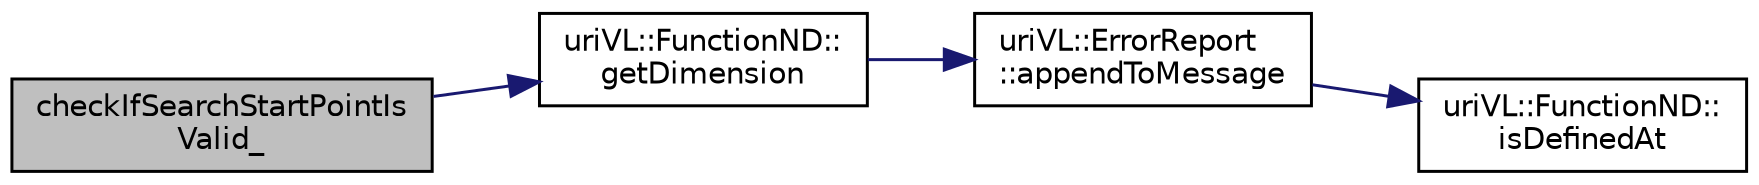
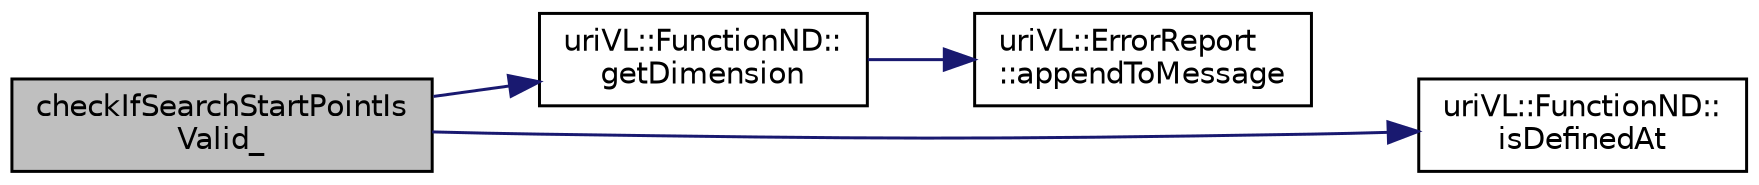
edge "uriVL::ErrorReport ::appendToMessage" -> "uriVL::FunctionND:: isDefinedAt": now "checkIfSearchStartPointIs Valid_" -> "uriVL::FunctionND:: isDefinedAt"
